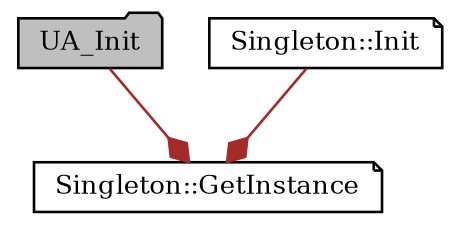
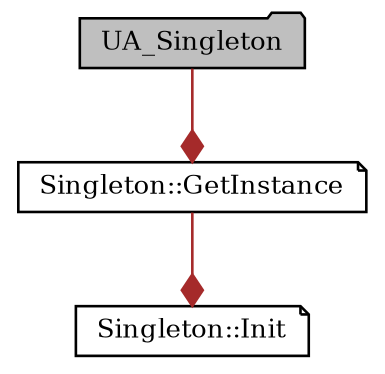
node "UA_Init": label "UA_Init" -> "UA_Singleton"
edge "Singleton::Init" -> "Singleton::GetInstance": reversed
